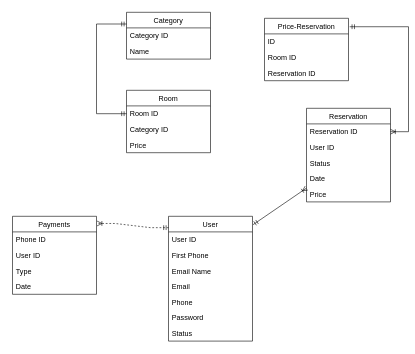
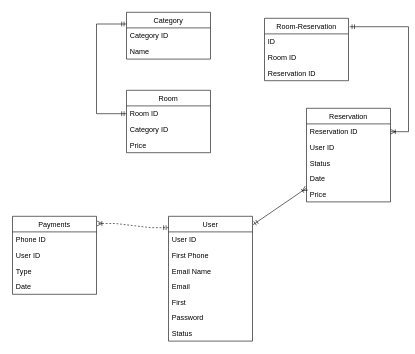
node "Price-Reservation": label "Price-Reservation" -> "Room-Reservation"
node "Phone": label "Phone" -> "First"
